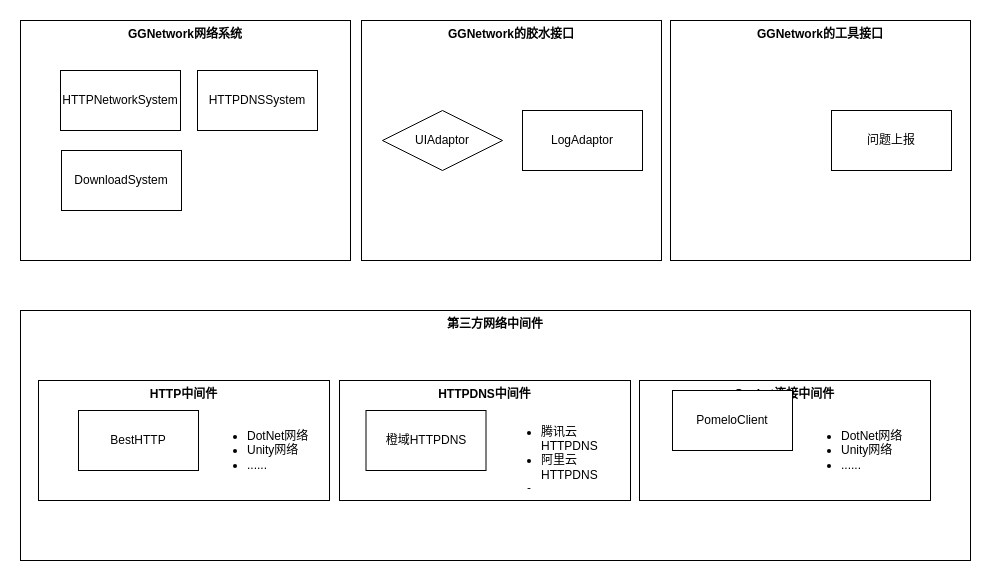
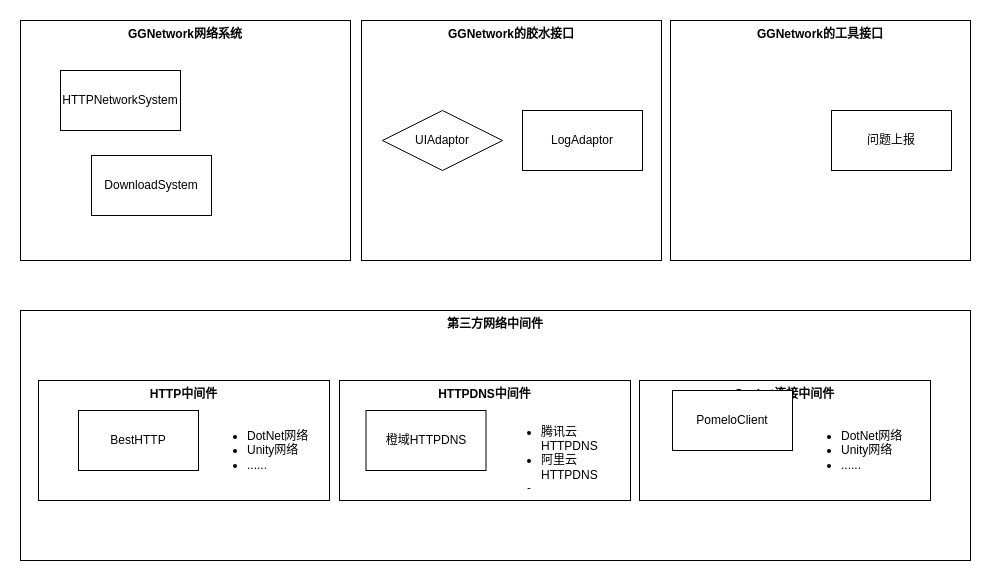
node "HTTPDNSSystem": removed
node "DownloadSystem": moved (122, 181) -> (152, 186)
